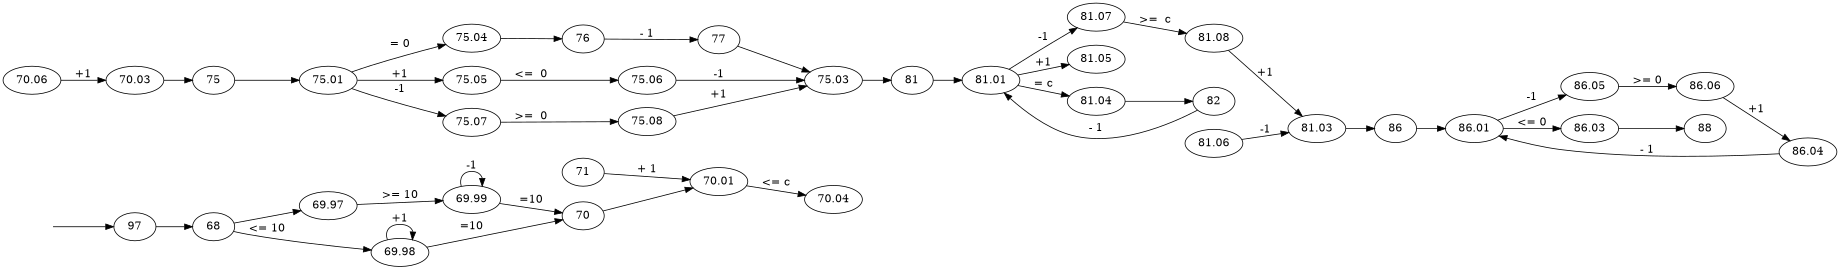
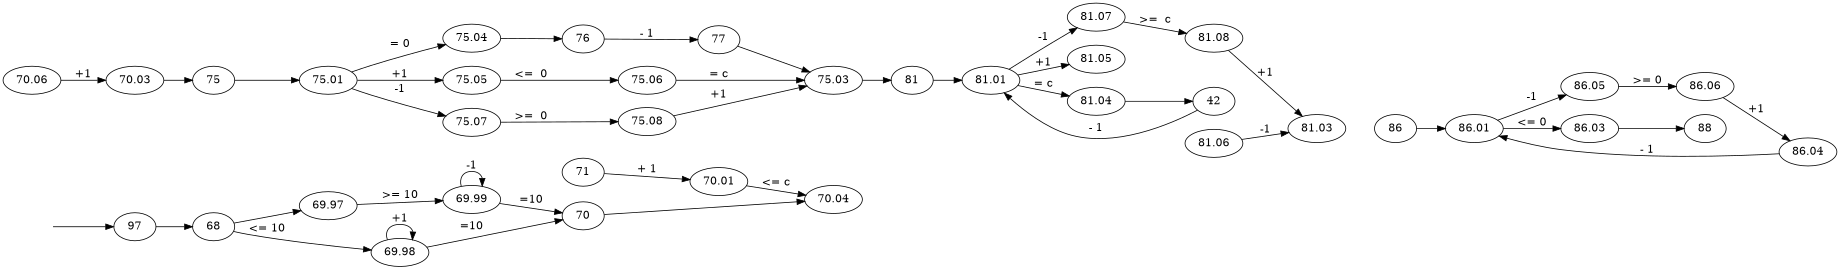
edge "75.06" -> "75.03": label "-1" -> "= c"
node "82": label "82" -> "42"
edge "81.03" -> "86": removed
edge "70" -> "70.01": now "70" -> "70.04"
